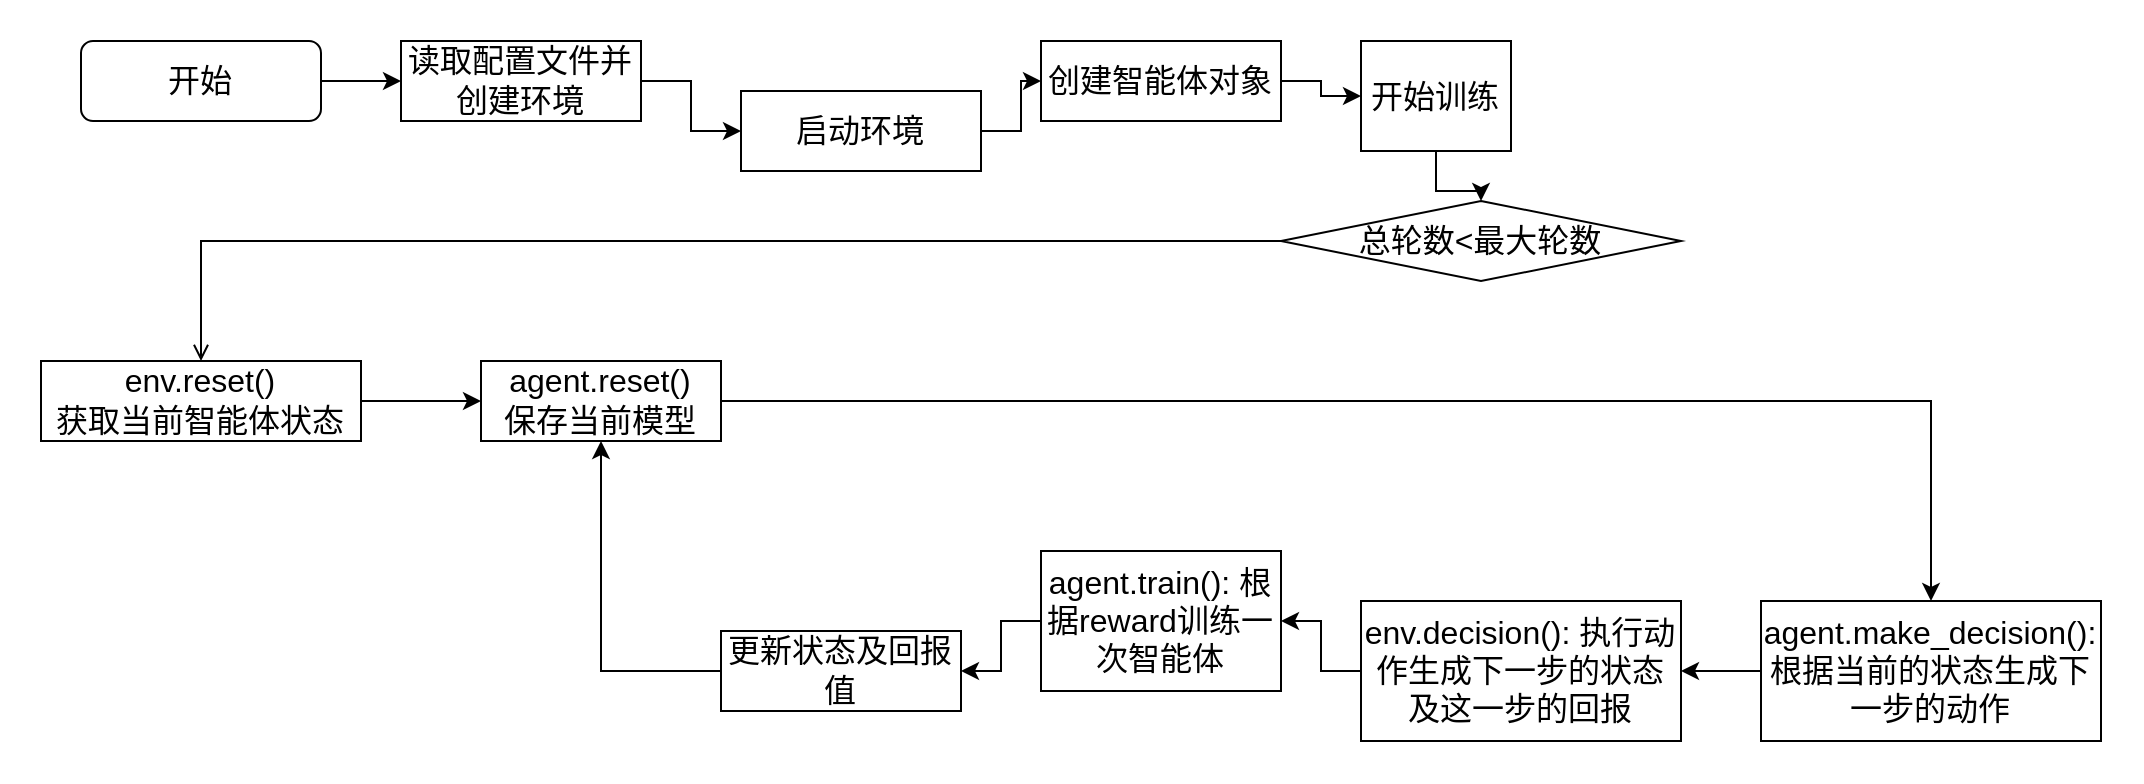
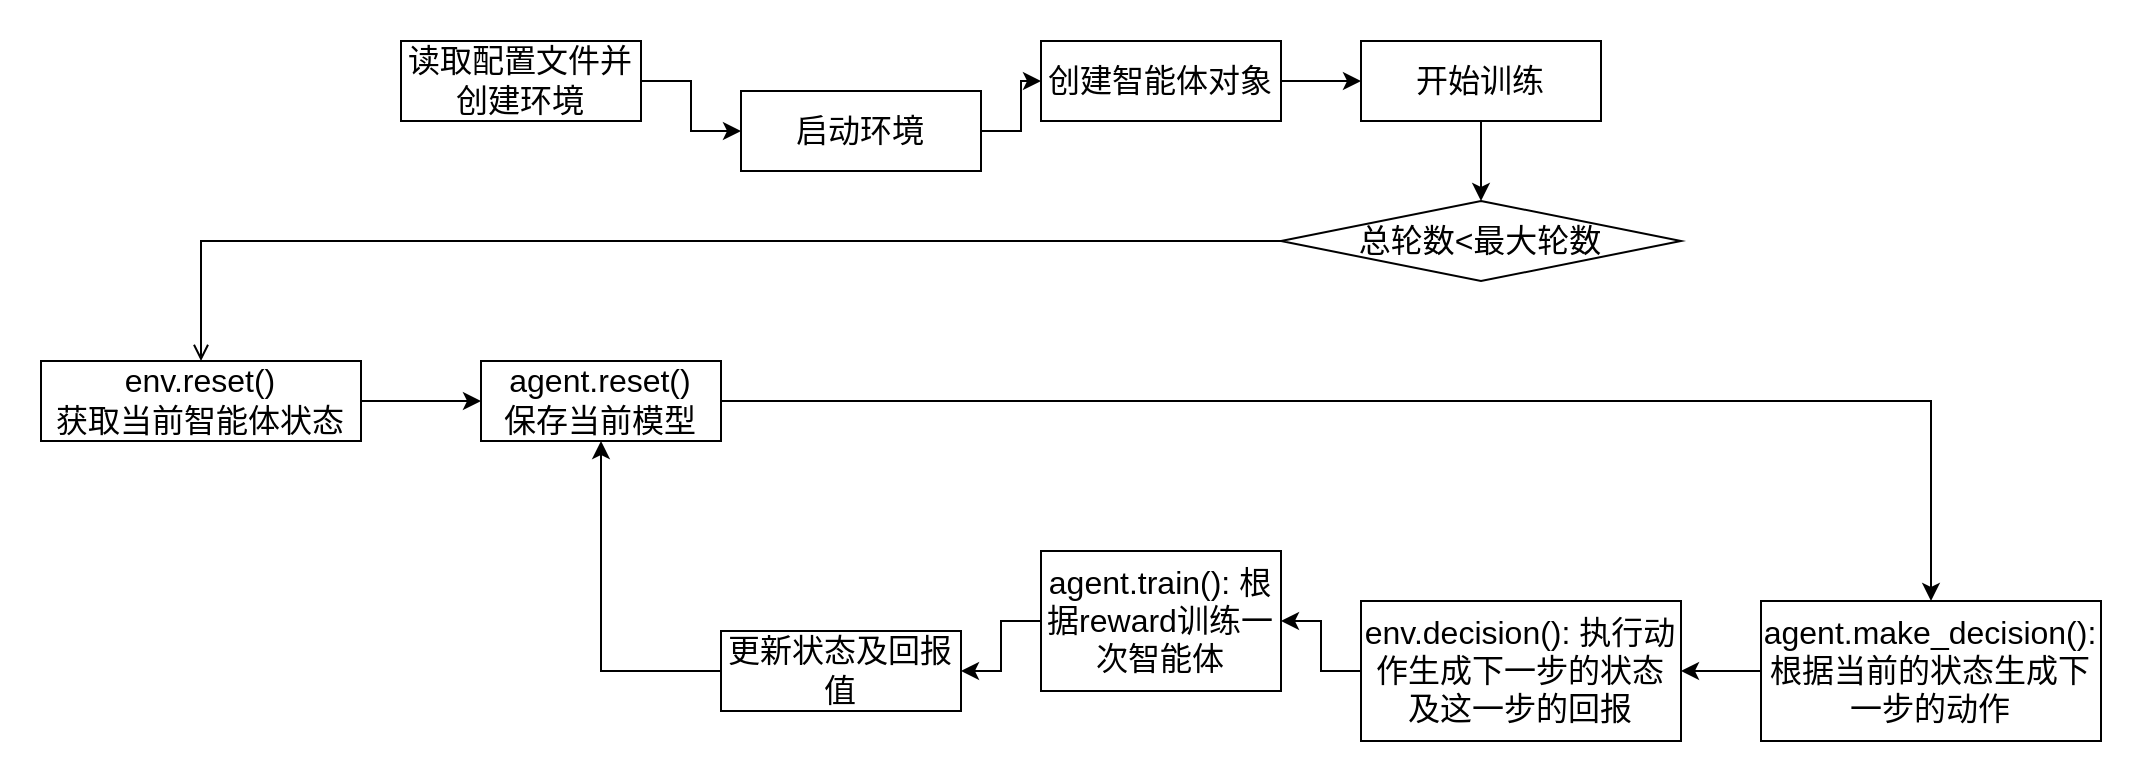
node "开始": removed
edge "开始" -> "读取配置文件并创建环境": removed
node "开始训练": size 150x110 -> 240x80
